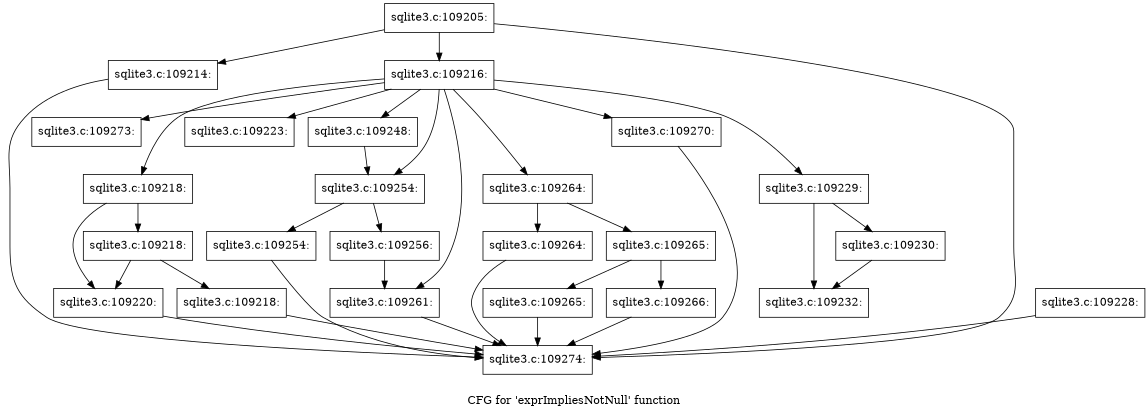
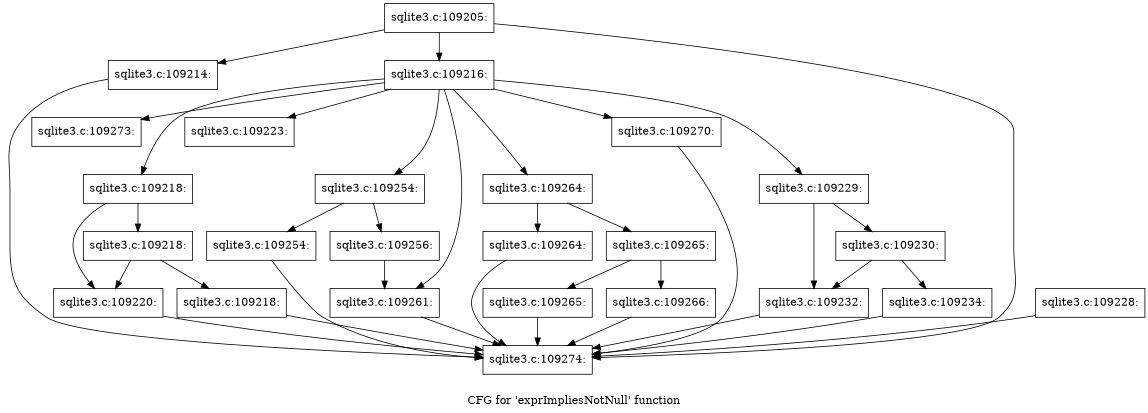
node "sqlite3.c:109248:": removed
node "sqlite3.c:109234:": added
edge "sqlite3.c:109232:" -> "sqlite3.c:109274:": added
